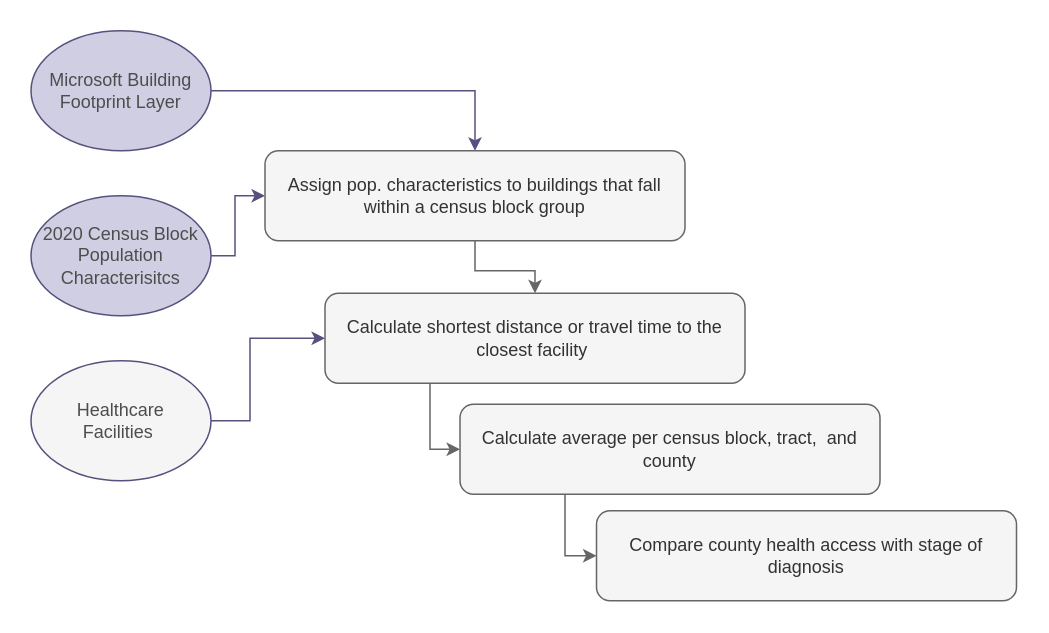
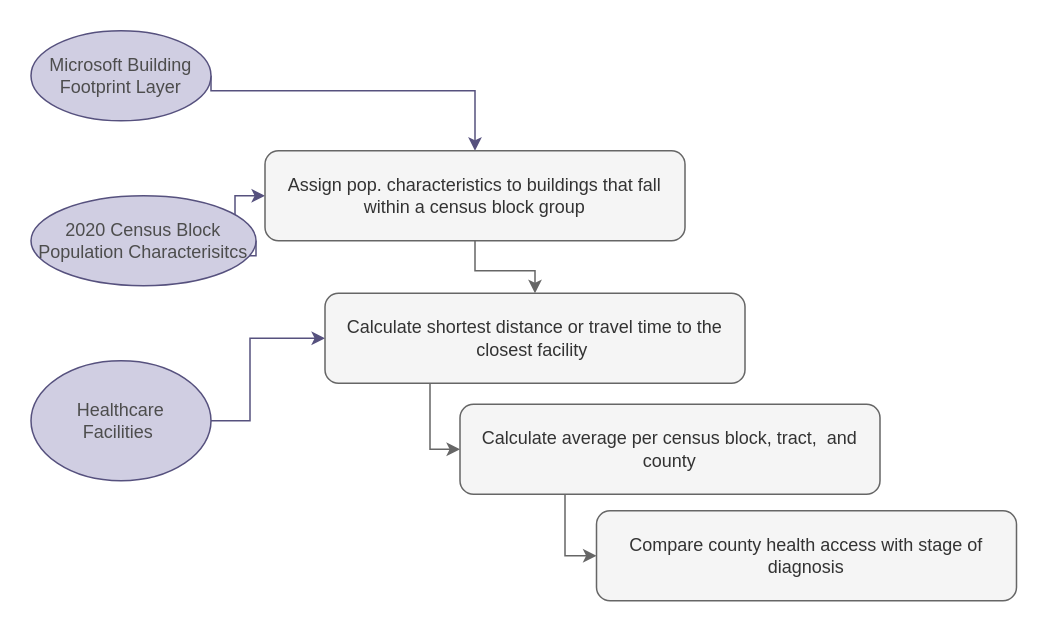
node "Microsoft Building Footprint Layer": size 180x120 -> 180x90
node "2020 Census Block Population Characterisitcs": size 180x120 -> 225x90
node "Healthcare Facilities": fillcolor #f5f5f5 -> #d0cee2
